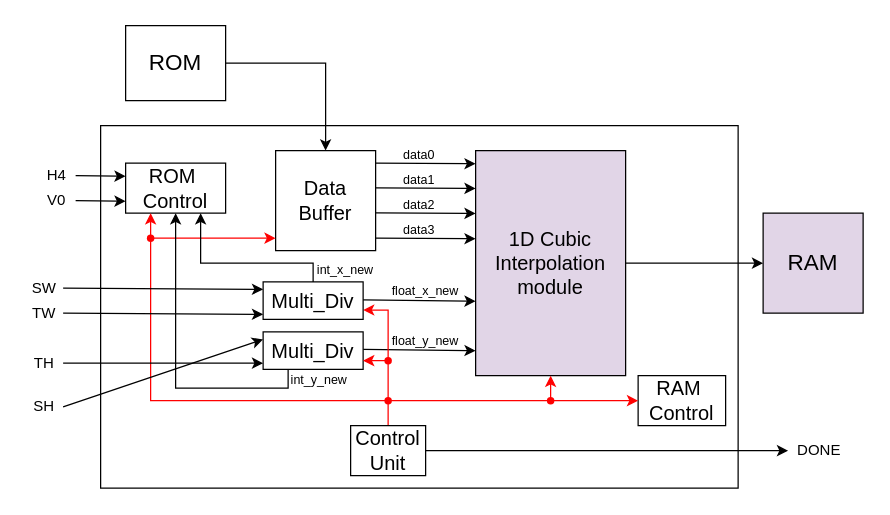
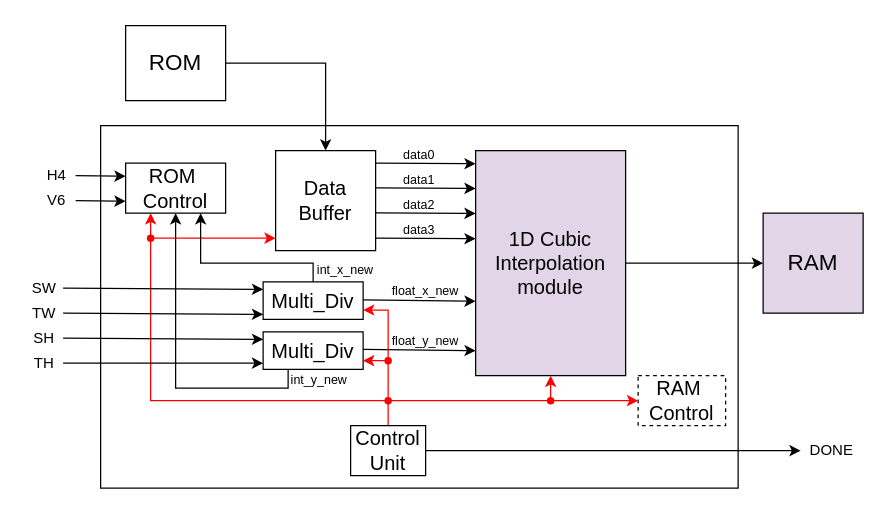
node "V0": label "V0" -> "V6"
node "RAM Control": style solid -> dashed
node "SH": moved (44, 407) -> (44, 338)
node "DONE": moved (819, 451) -> (832, 451)
